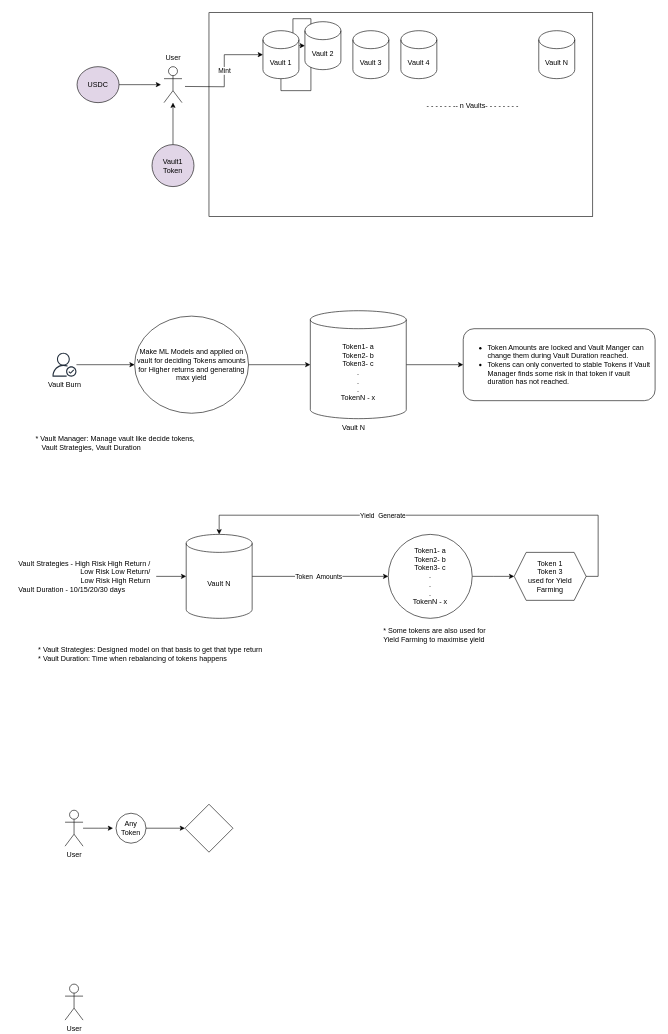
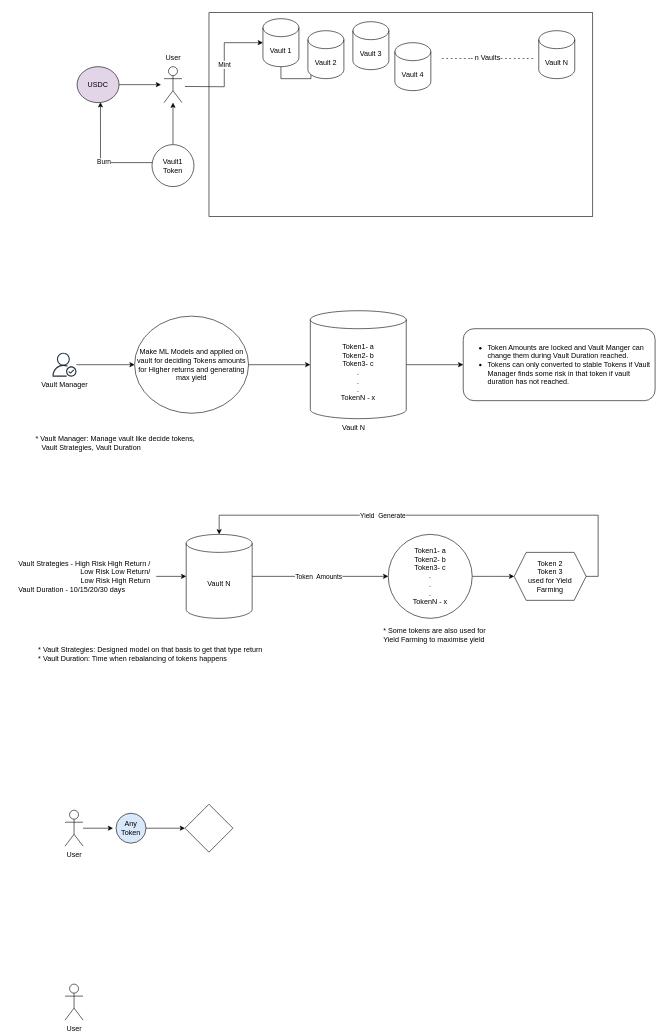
node "Vault 2": moved (323, 45) -> (326, 54)
node "Vault 1": moved (281, 54) -> (281, 42)
node "Vault 3": moved (371, 54) -> (371, 45)
node "Vault 4": moved (419, 54) -> (413, 66)
node "- - - - - - -- n Vaults- - - - - - - -": moved (473, 105) -> (488, 57)
edge "Vault1 Token" -> "USDC": added, label "Burn"
node "Vault1 Token": fillcolor #e1d5e7 -> #ffffff
node "Vault Burn": label "Vault Burn" -> "Vault Manager"
node "Token 1 Token 3 used for Yield Farming": label "Token 1 Token 3 used for Yield Farming" -> "Token 2 Token 3 used for Yield Farming"
node "Any Token": fillcolor #ffffff -> #dae8fc
